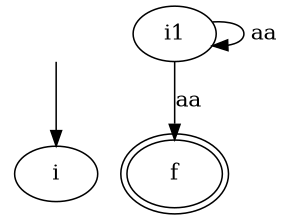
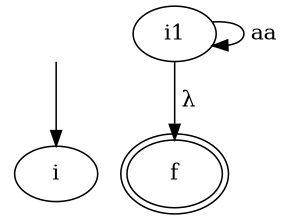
edge "i1" -> "f": label " aa" -> " λ"
